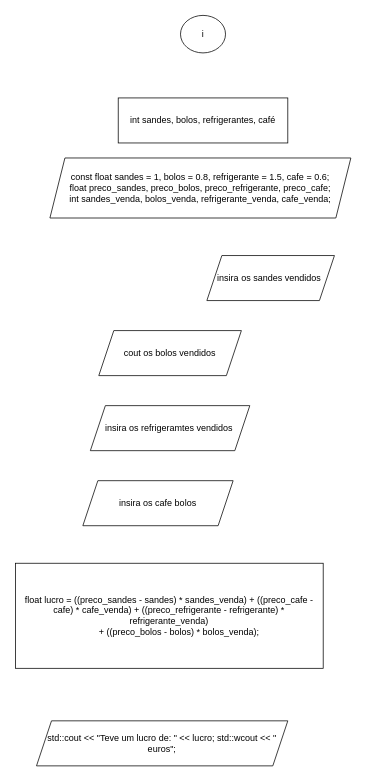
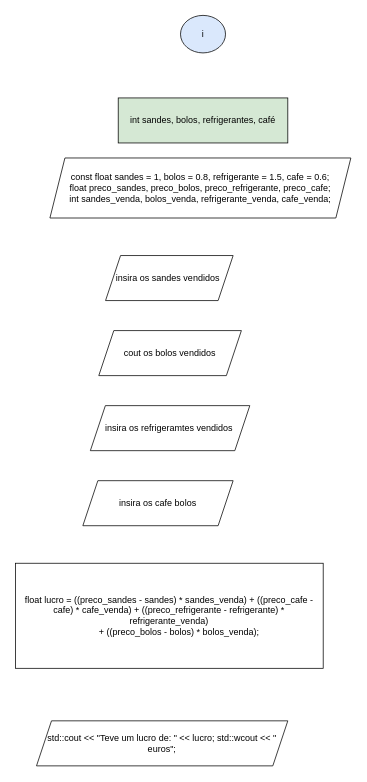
node "i": fillcolor #ffffff -> #dae8fc
node "int sandes, bolos, refrigerantes, café": fillcolor #ffffff -> #d5e8d4
node "insira os sandes vendidos": moved (270, 278) -> (169, 278)
